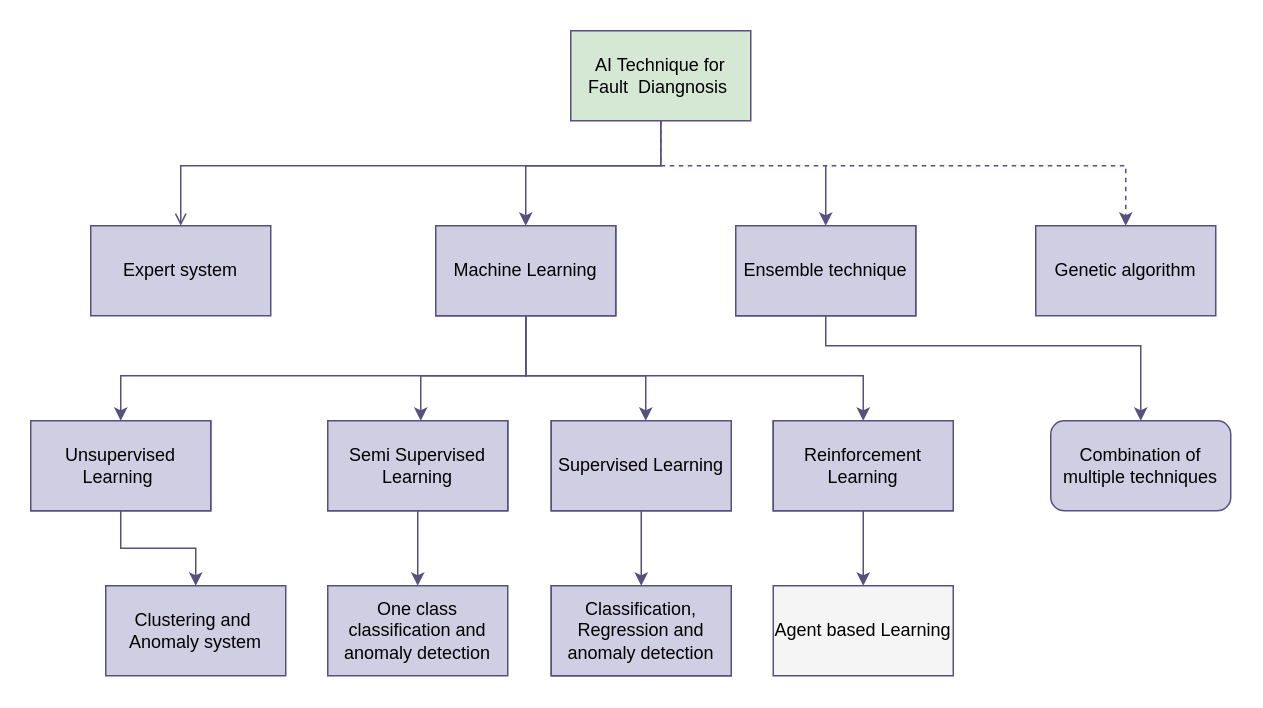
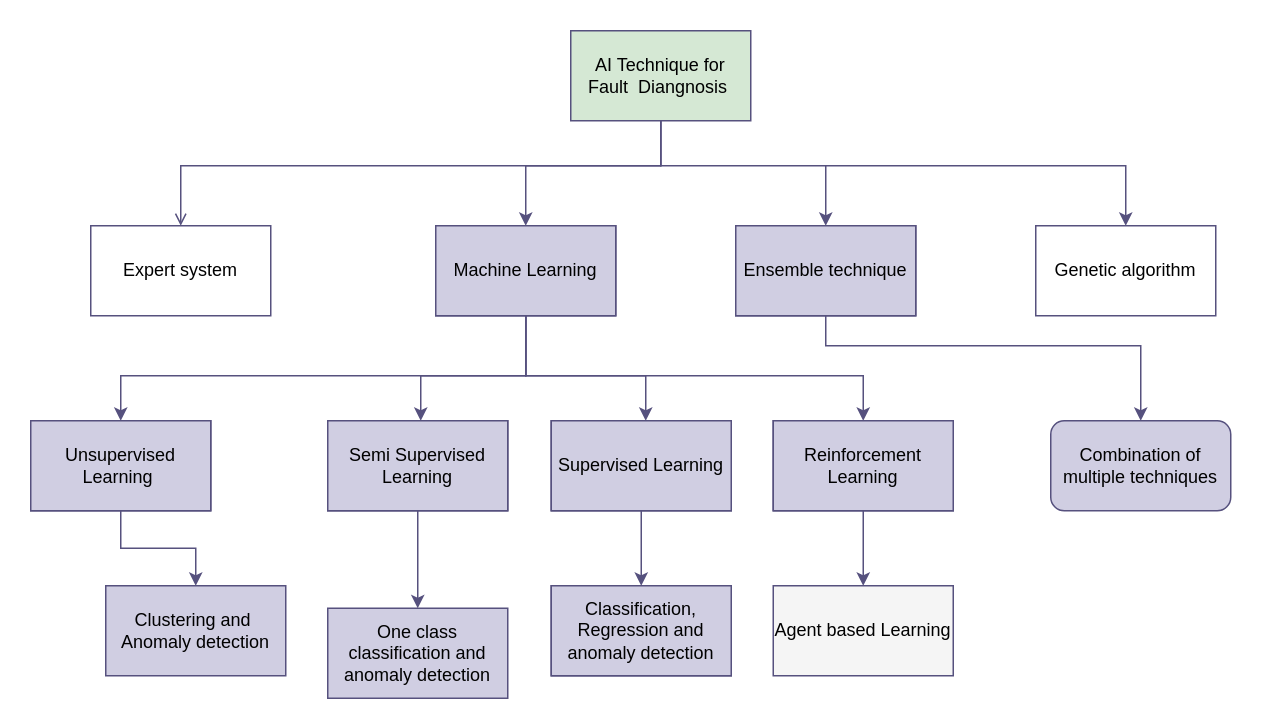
edge "AI Technique for Fault Diangnosis" -> "Genetic algorithm": style dashed -> solid
node "Expert system": fillcolor #d0cee2 -> #ffffff
node "Genetic algorithm": fillcolor #d0cee2 -> #ffffff
node "Clustering and Anomaly system": label "Clustering and Anomaly system" -> "Clustering and Anomaly detection"
node "One class classification and anomaly detection": moved (418, 631) -> (418, 653)
